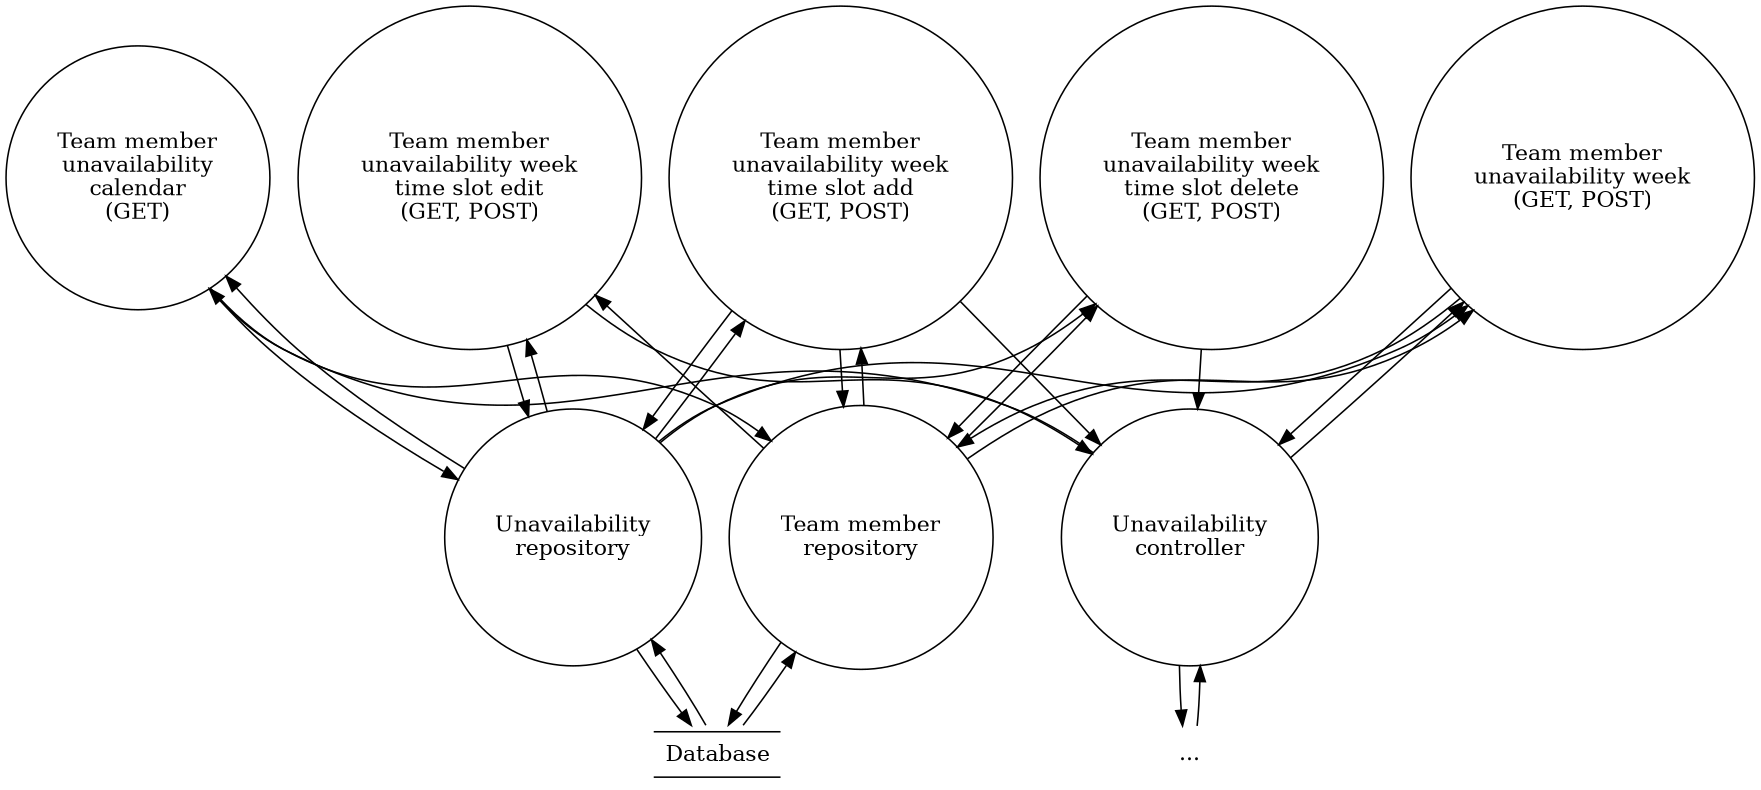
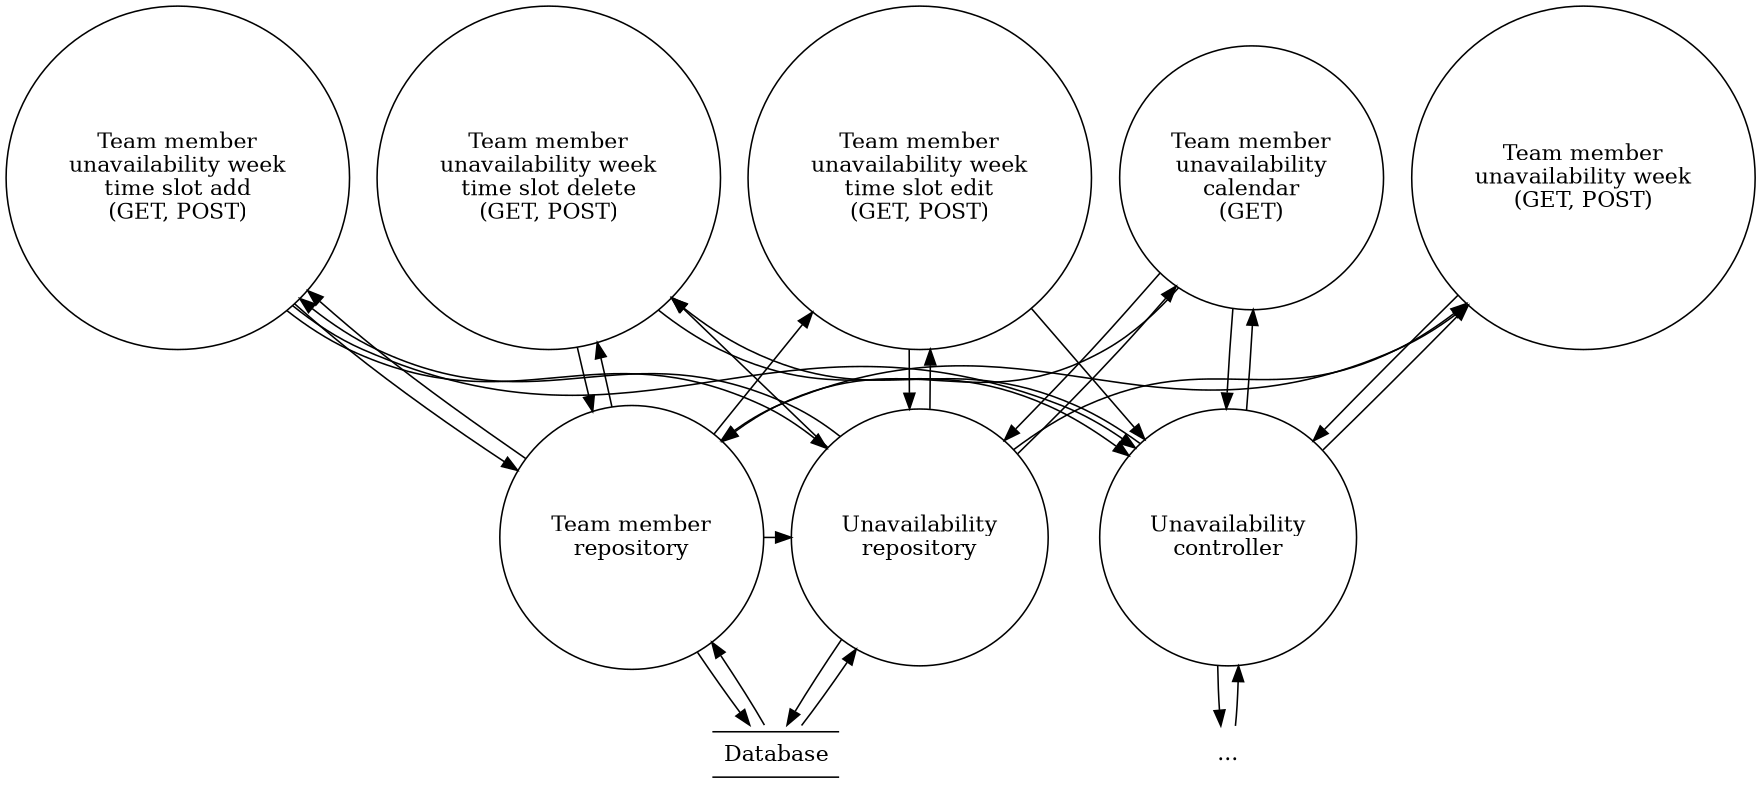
edge "Team member unavailability calendar (GET)" -> "Unavailability controller": added
edge "Unavailability controller" -> "Team member unavailability week time slot delete (GET, POST)": added
edge "Team member repository" -> "Team member unavailability week (GET, POST)": now "Team member repository" -> "Unavailability repository"
